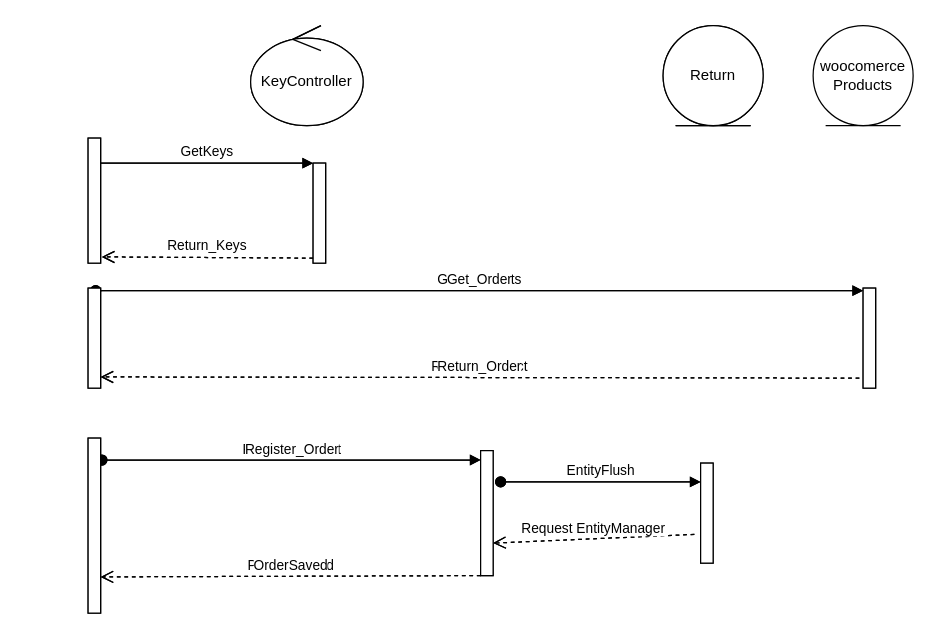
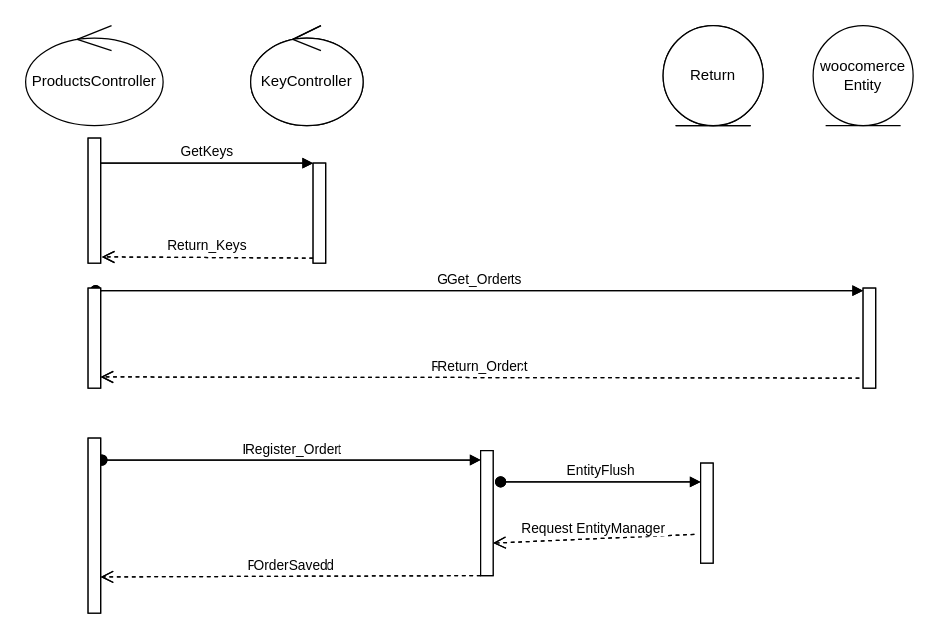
node "ProductsController": added
node "woocomerce Products": label "woocomerce Products" -> "woocomerce Entity"
